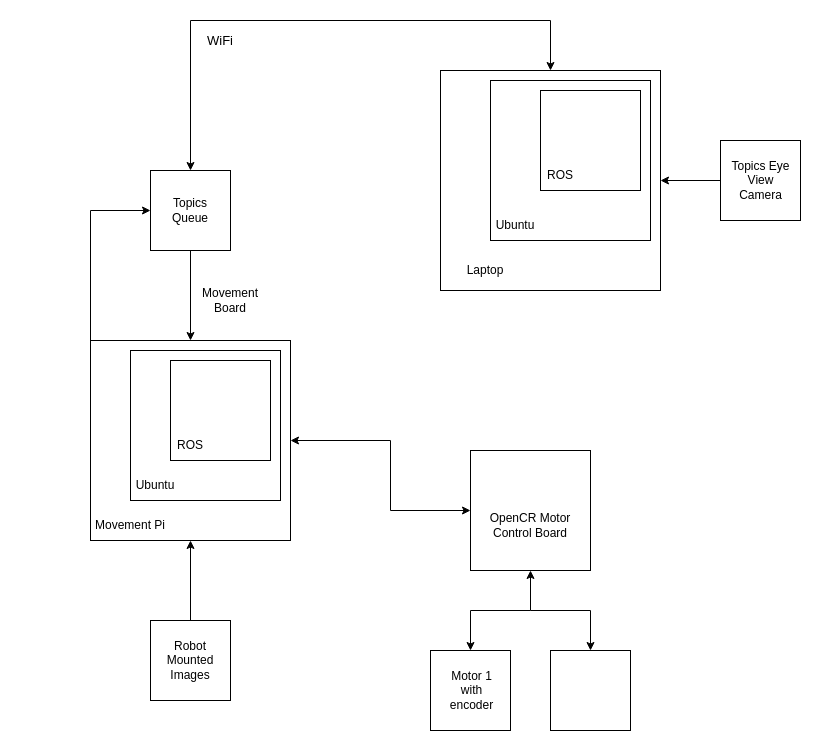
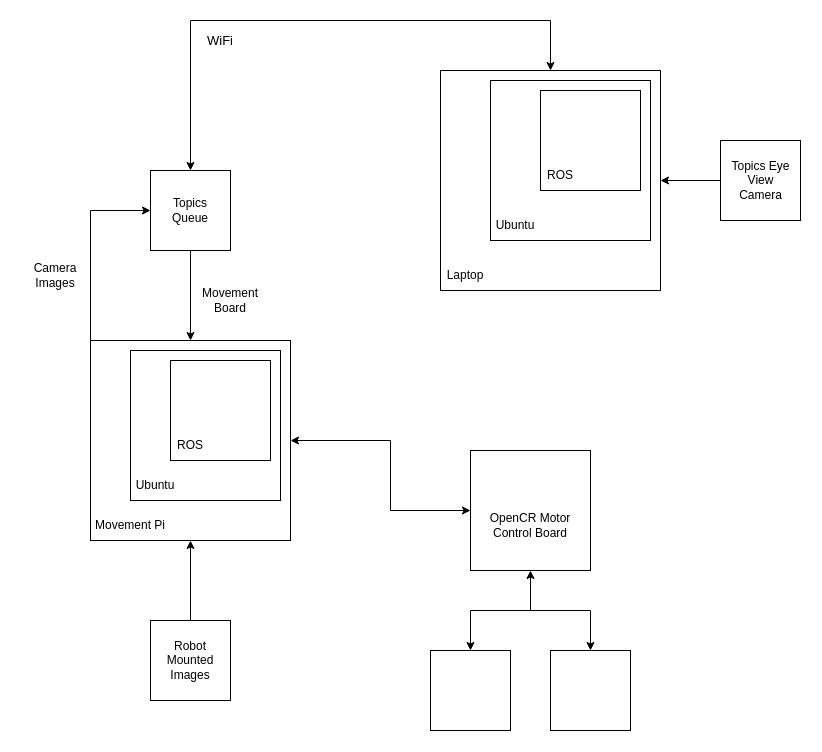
node "Laptop": moved (486, 271) -> (466, 276)
node "Camera Images": added
node "Motor 1 with encoder": removed
